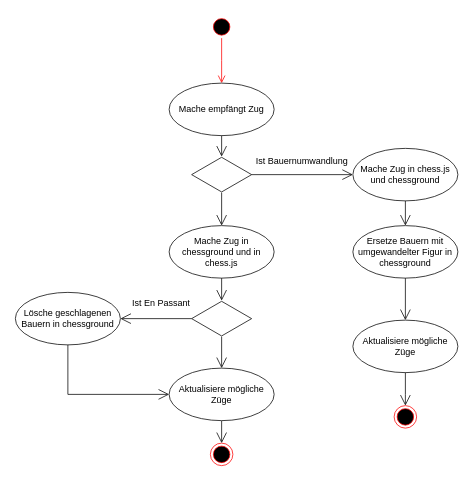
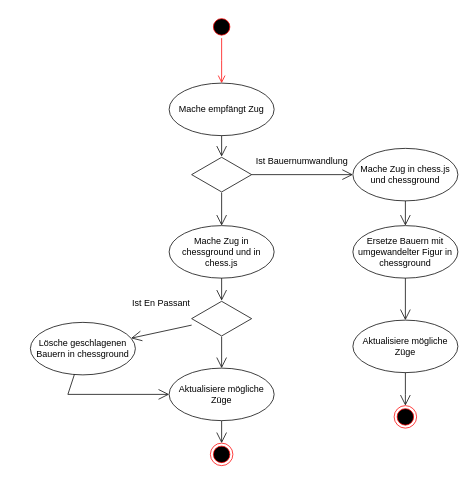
node "Lösche geschlagenen Bauern in chessground": moved (68, 318) -> (83, 348)
